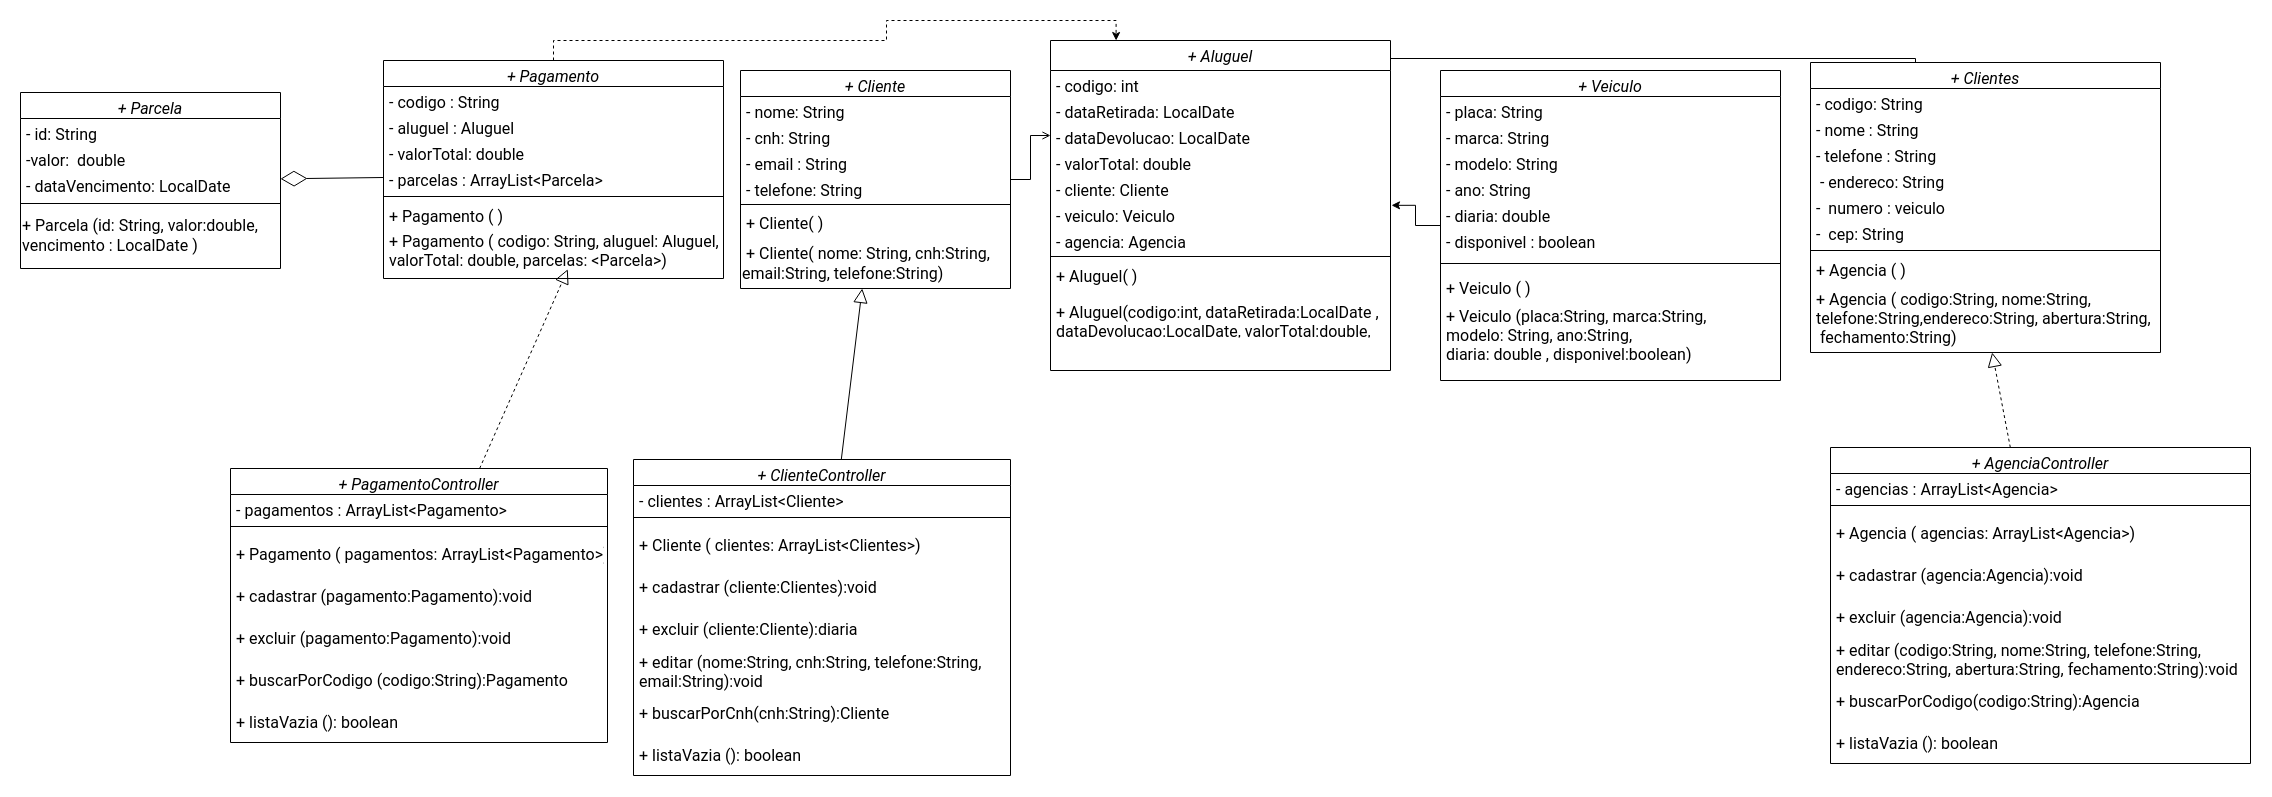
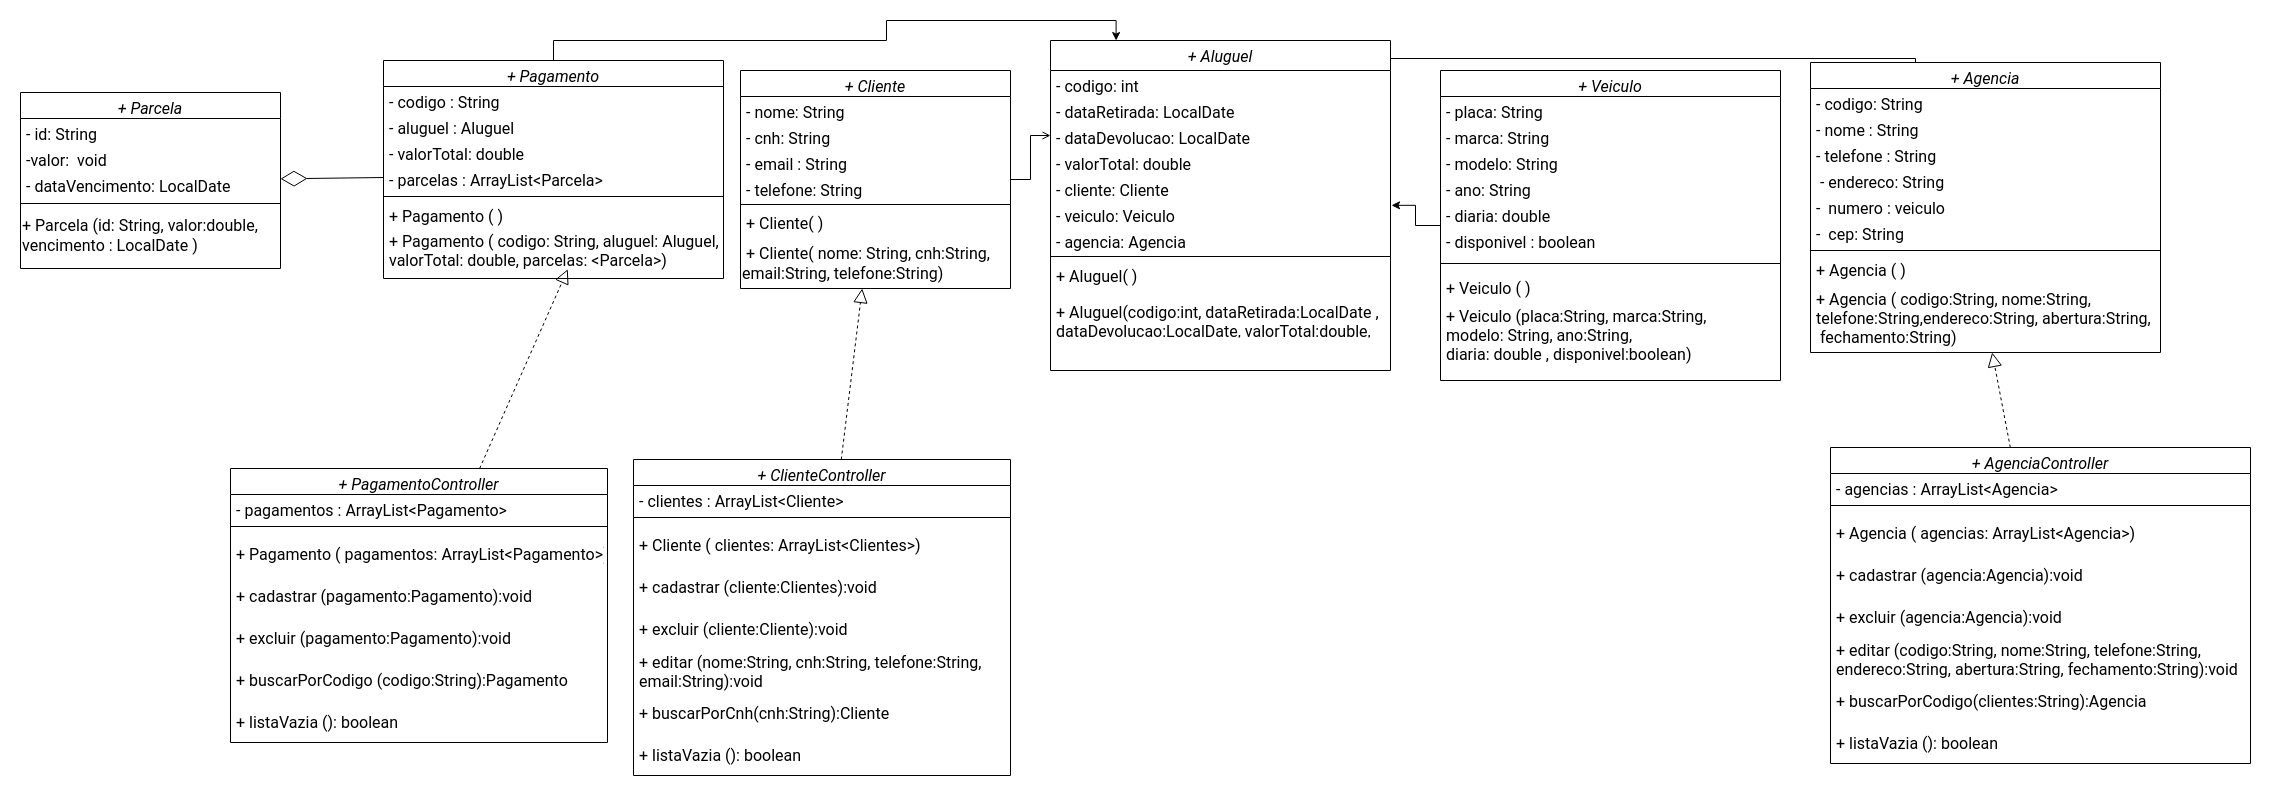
edge "+ Pagamento" -> "+ Aluguel": style dashed -> solid
node "+ Clientes": label "+ Clientes" -> "+ Agencia"
node "-valor: double": label "-valor: double" -> "-valor: void"
edge "+ ClienteController" -> "+ Cliente": style solid -> dashed
node "+ excluir (cliente:Cliente):diaria": label "+ excluir (cliente:Cliente):diaria" -> "+ excluir (cliente:Cliente):void"
node "+ buscarPorCodigo(codigo:String):Agencia": label "+ buscarPorCodigo(codigo:String):Agencia" -> "+ buscarPorCodigo(clientes:String):Agencia"
